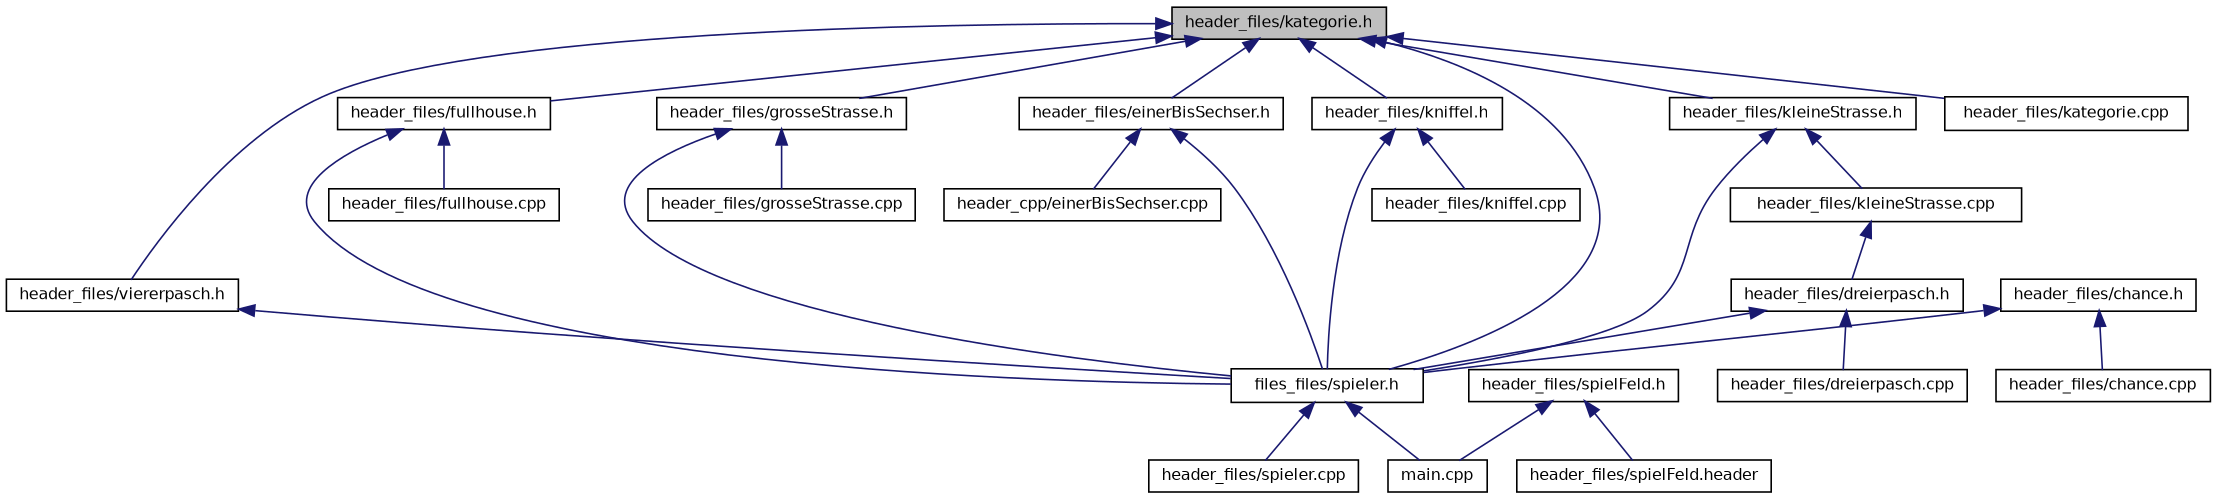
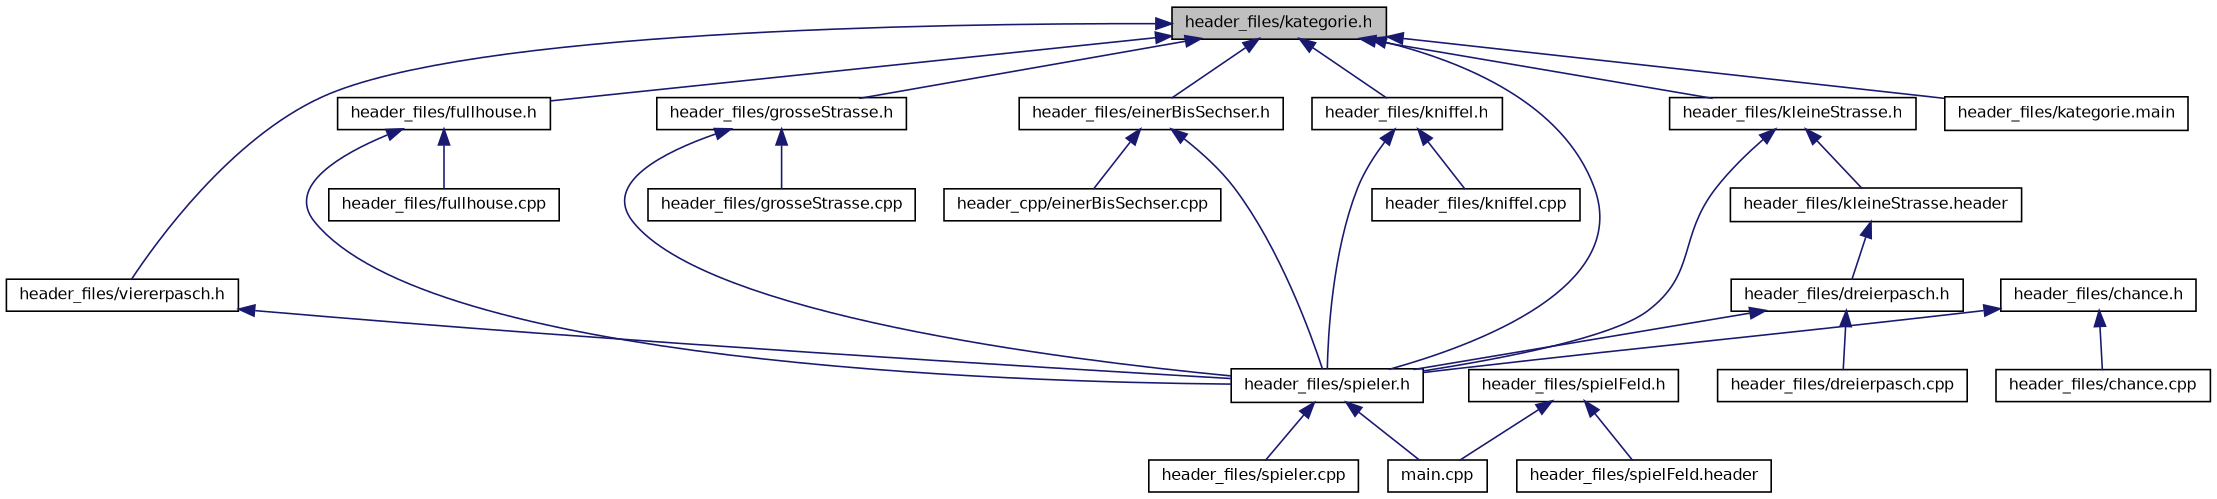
node "header_files/kategorie.cpp": label "header_files/kategorie.cpp" -> "header_files/kategorie.main"
node "header_files/kleineStrasse.cpp": label "header_files/kleineStrasse.cpp" -> "header_files/kleineStrasse.header"
node "files_files/spieler.h": label "files_files/spieler.h" -> "header_files/spieler.h"
